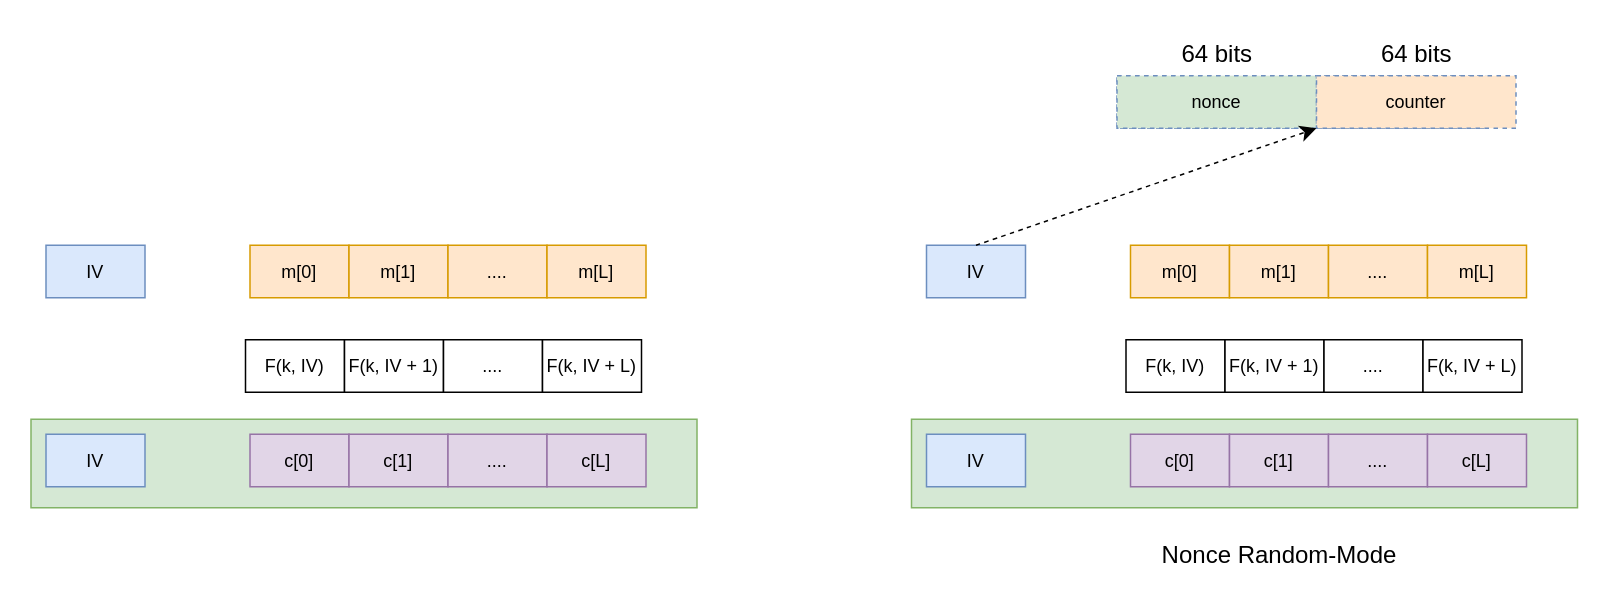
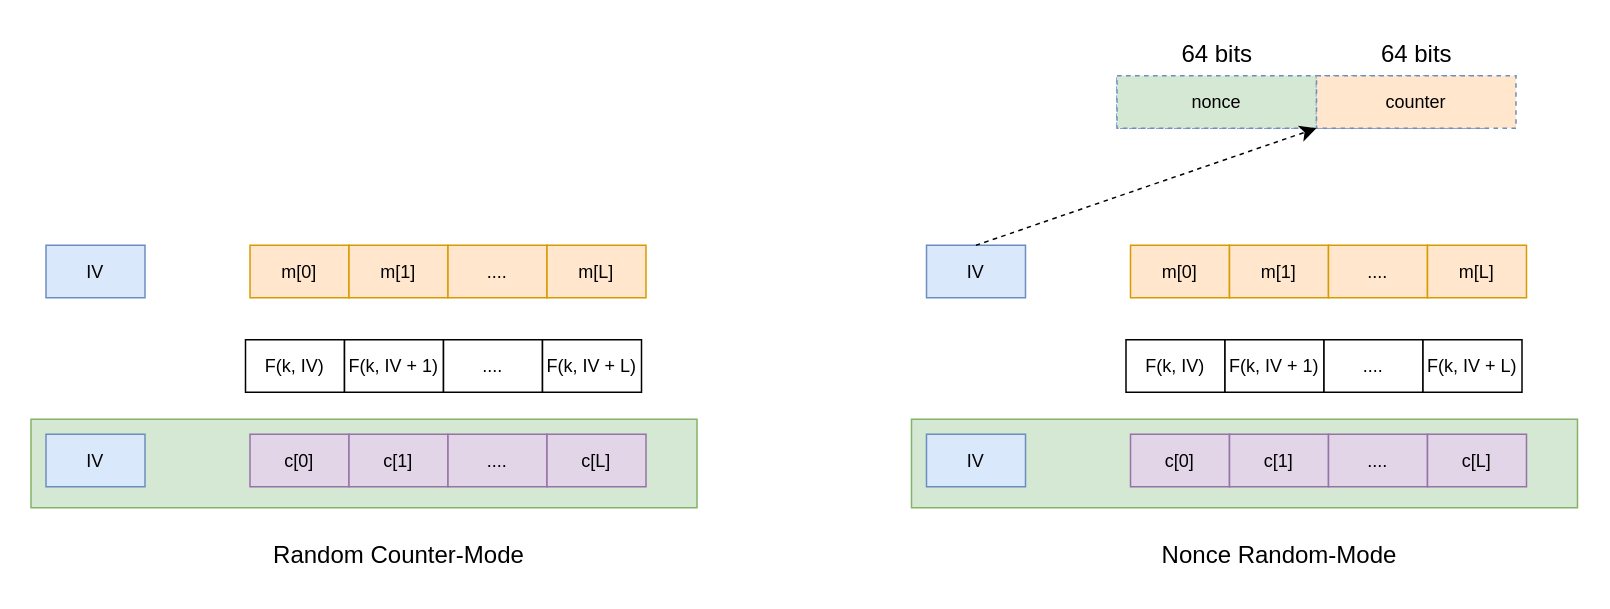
node "Random Counter-Mode": added
